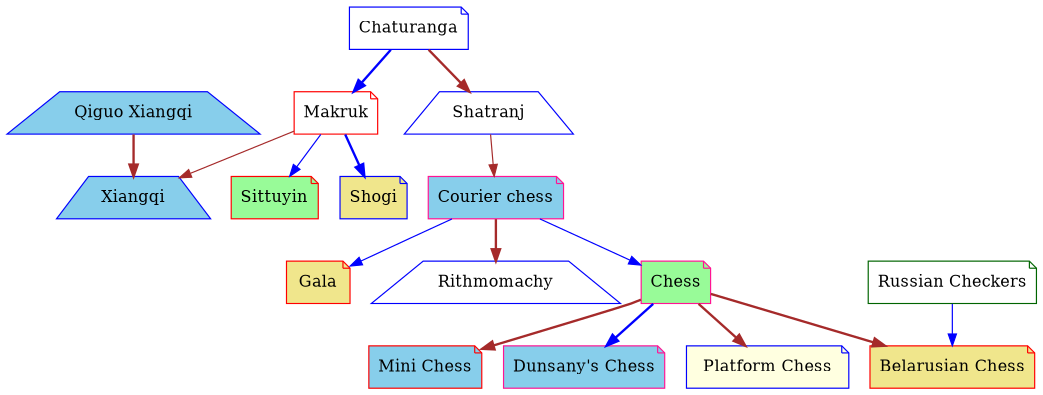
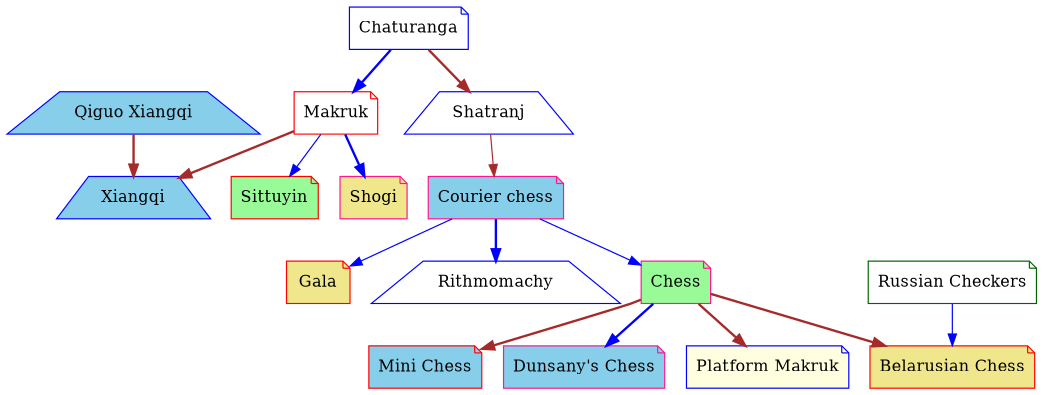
edge "Makruk" -> "Xiangqi": style solid -> bold
node "Shogi": color blue -> deeppink
edge "Courier chess" -> "Rithmomachy": color brown -> blue
node "Platform Chess": label "Platform Chess" -> "Platform Makruk"
